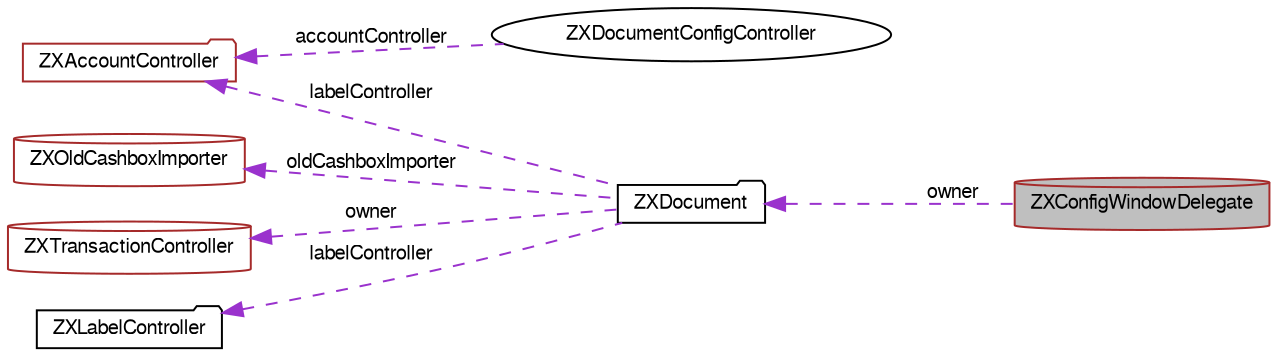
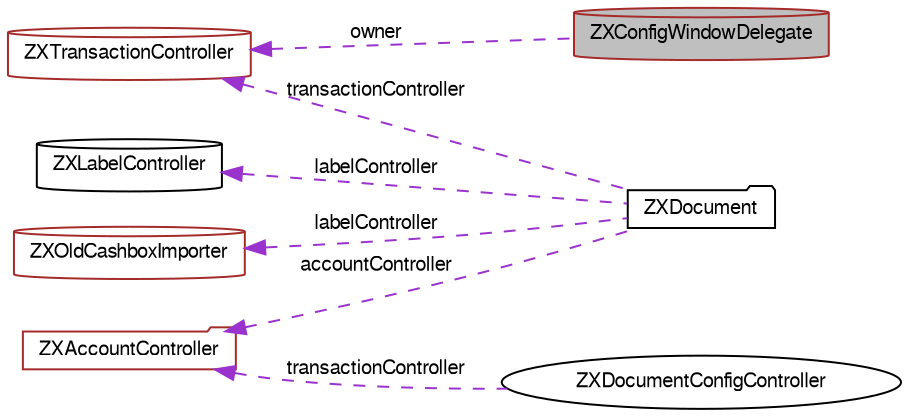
edge "ZXDocumentConfigController" -> "ZXAccountController": label "accountController" -> "transactionController"
edge "ZXDocument" -> "ZXAccountController": label "labelController" -> "accountController"
edge "ZXDocument" -> "ZXOldCashboxImporter": label "oldCashboxImporter" -> "labelController"
edge "ZXConfigWindowDelegate" -> "ZXDocument": now "ZXConfigWindowDelegate" -> "ZXTransactionController"
edge "ZXDocument" -> "ZXTransactionController": label "owner" -> "transactionController"
node "ZXLabelController": shape folder -> cylinder
